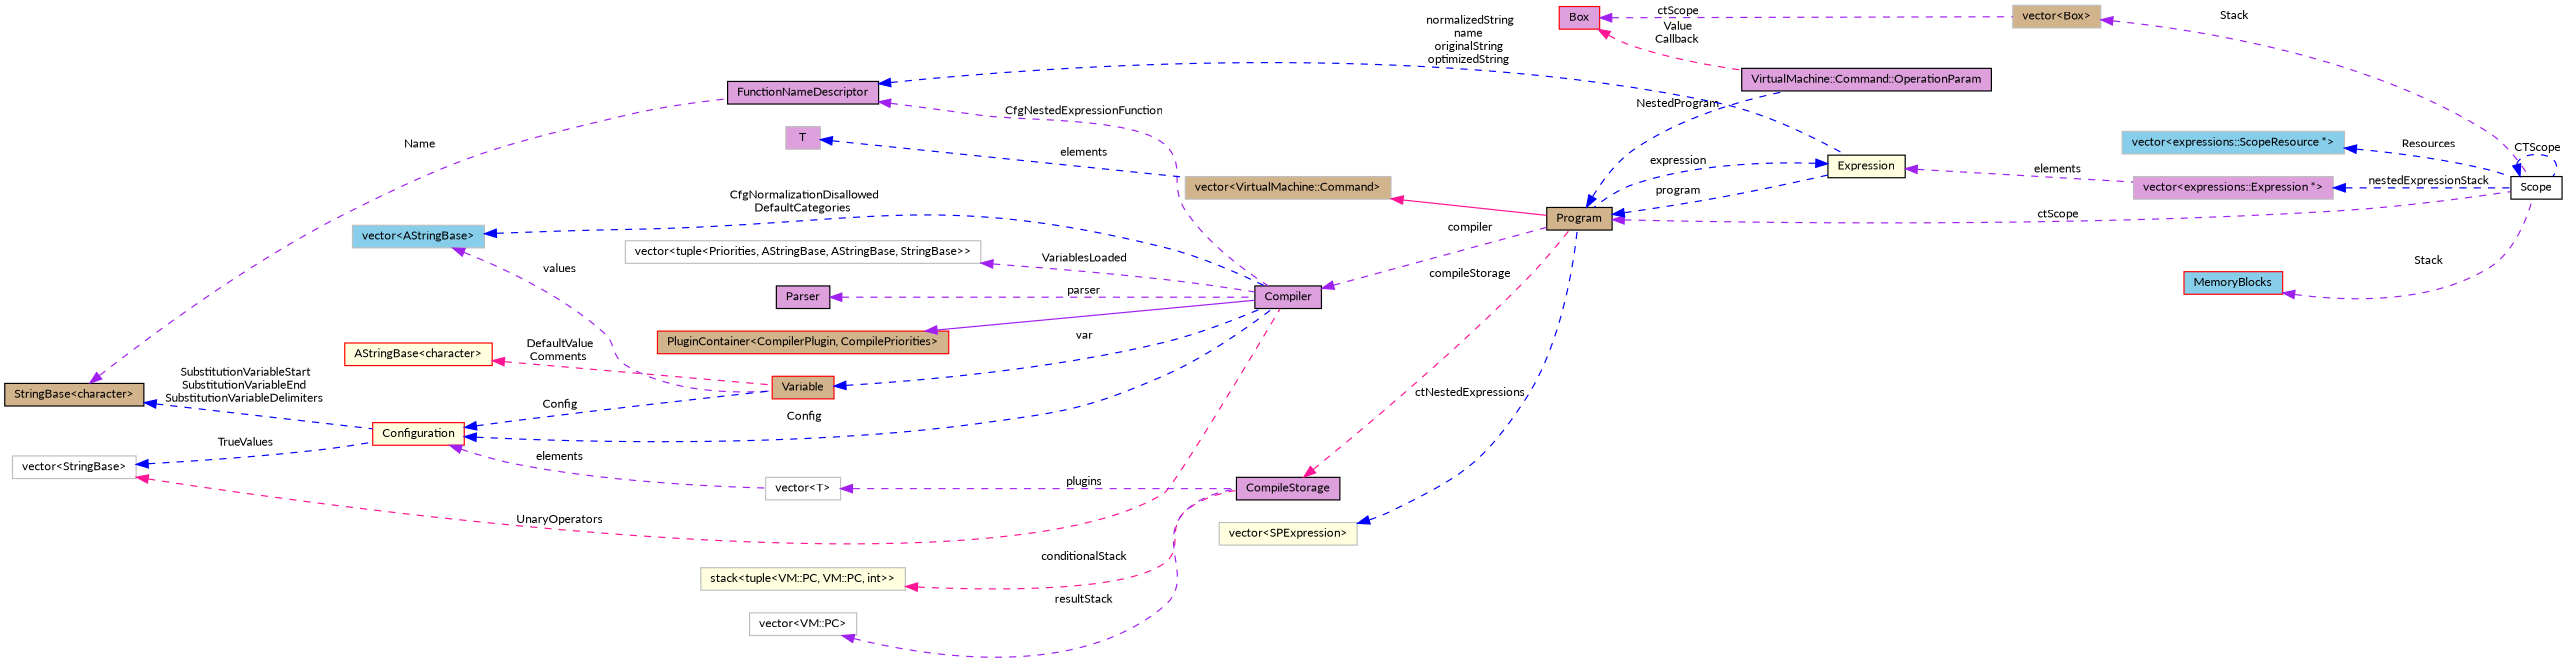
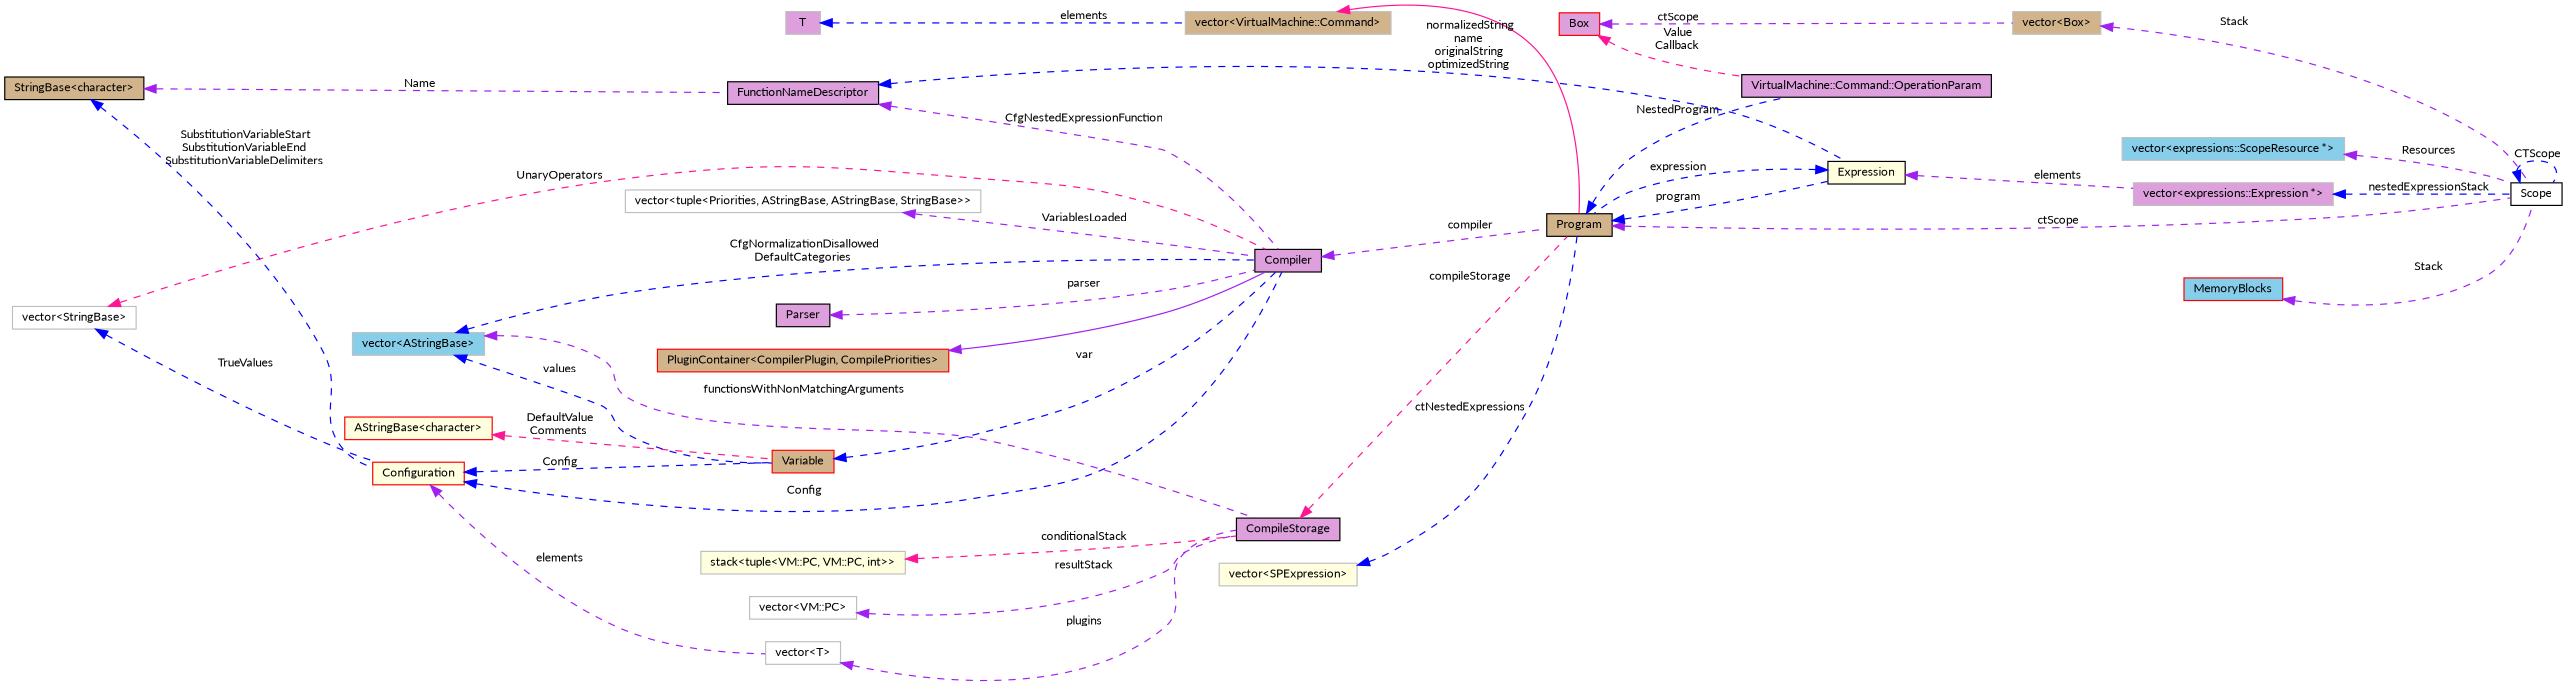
edge "Scope" -> "vector<expressions::ScopeResource *>": color blue -> purple
edge "Variable" -> "vector<AStringBase>": color purple -> blue
edge "CompileStorage" -> "vector<AStringBase>": added, label "functionsWithNonMatchingArguments"
